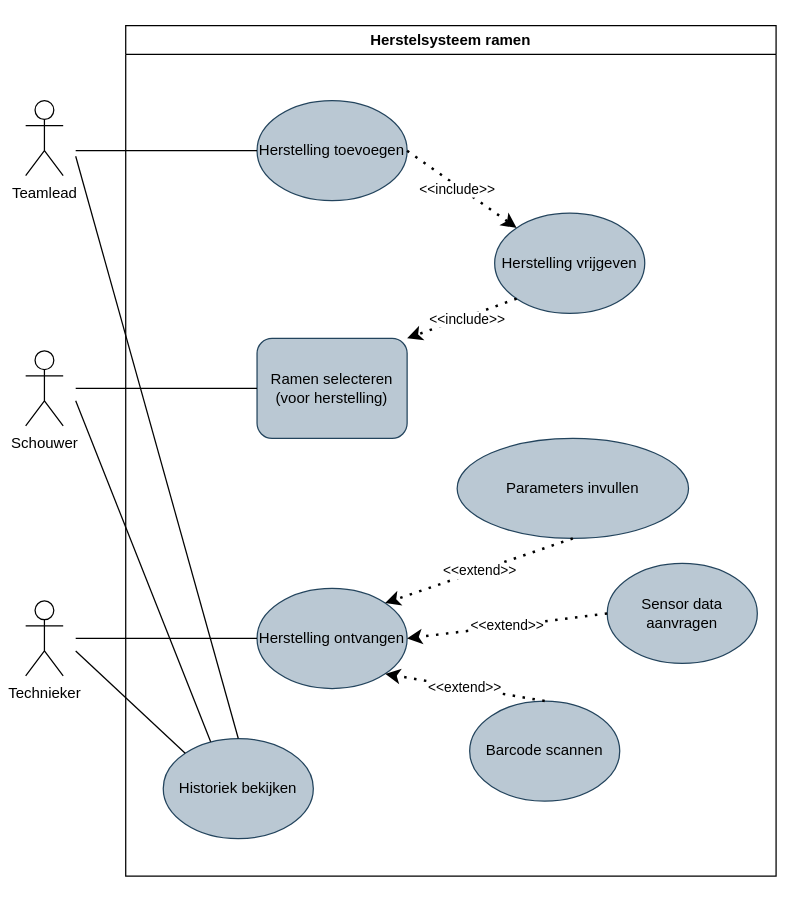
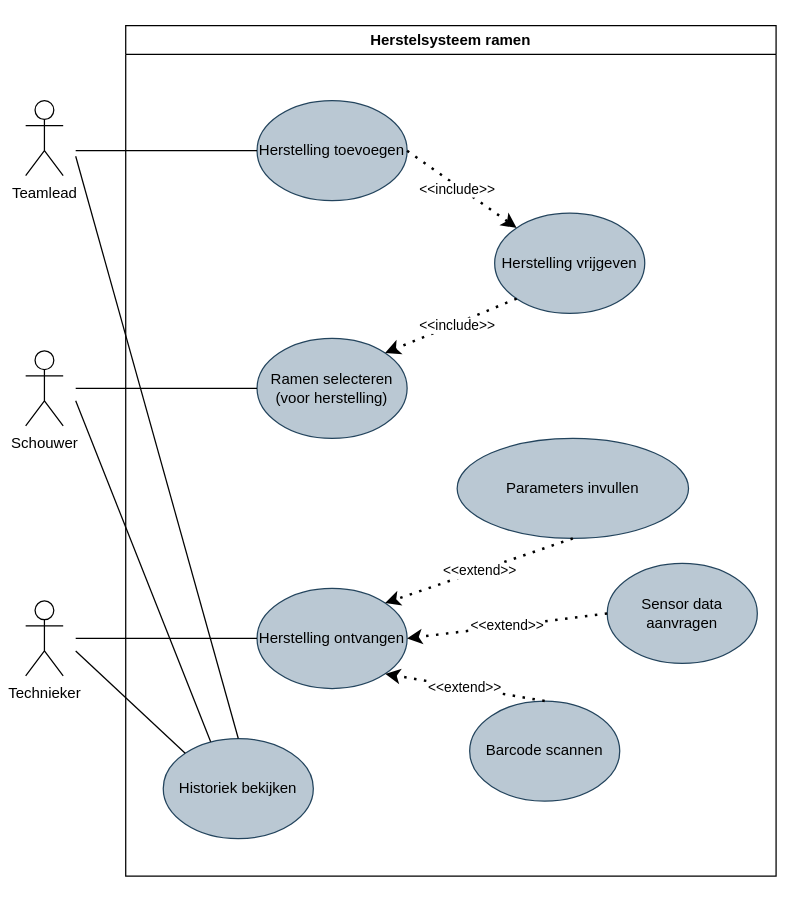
node "Ramen selecteren (voor herstelling)": shape rounded rectangle -> ellipse
